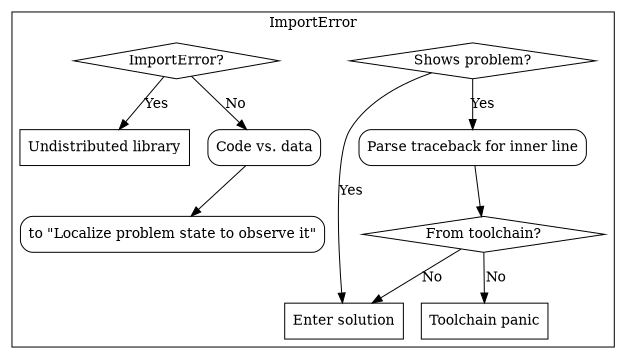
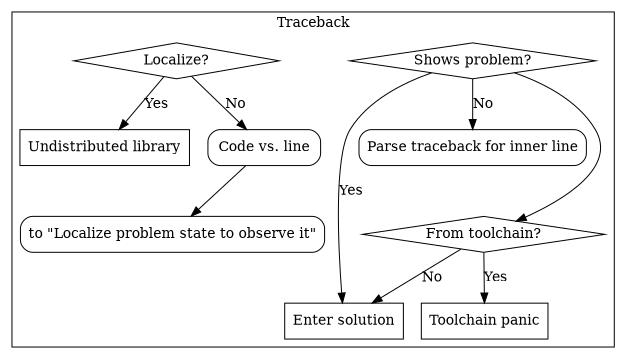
cluster "ImportError": label "ImportError" -> "Traceback"
node "ImportError?": label "ImportError?" -> "Localize?"
edge "Shows problem?" -> "Parse traceback for inner line": label "Yes" -> "No"
node "Code vs. data": label "Code vs. data" -> "Code vs. line"
edge "Parse traceback for inner line" -> "From toolchain?": now "Shows problem?" -> "From toolchain?"
edge "From toolchain?" -> "Toolchain panic": label "No" -> "Yes"
